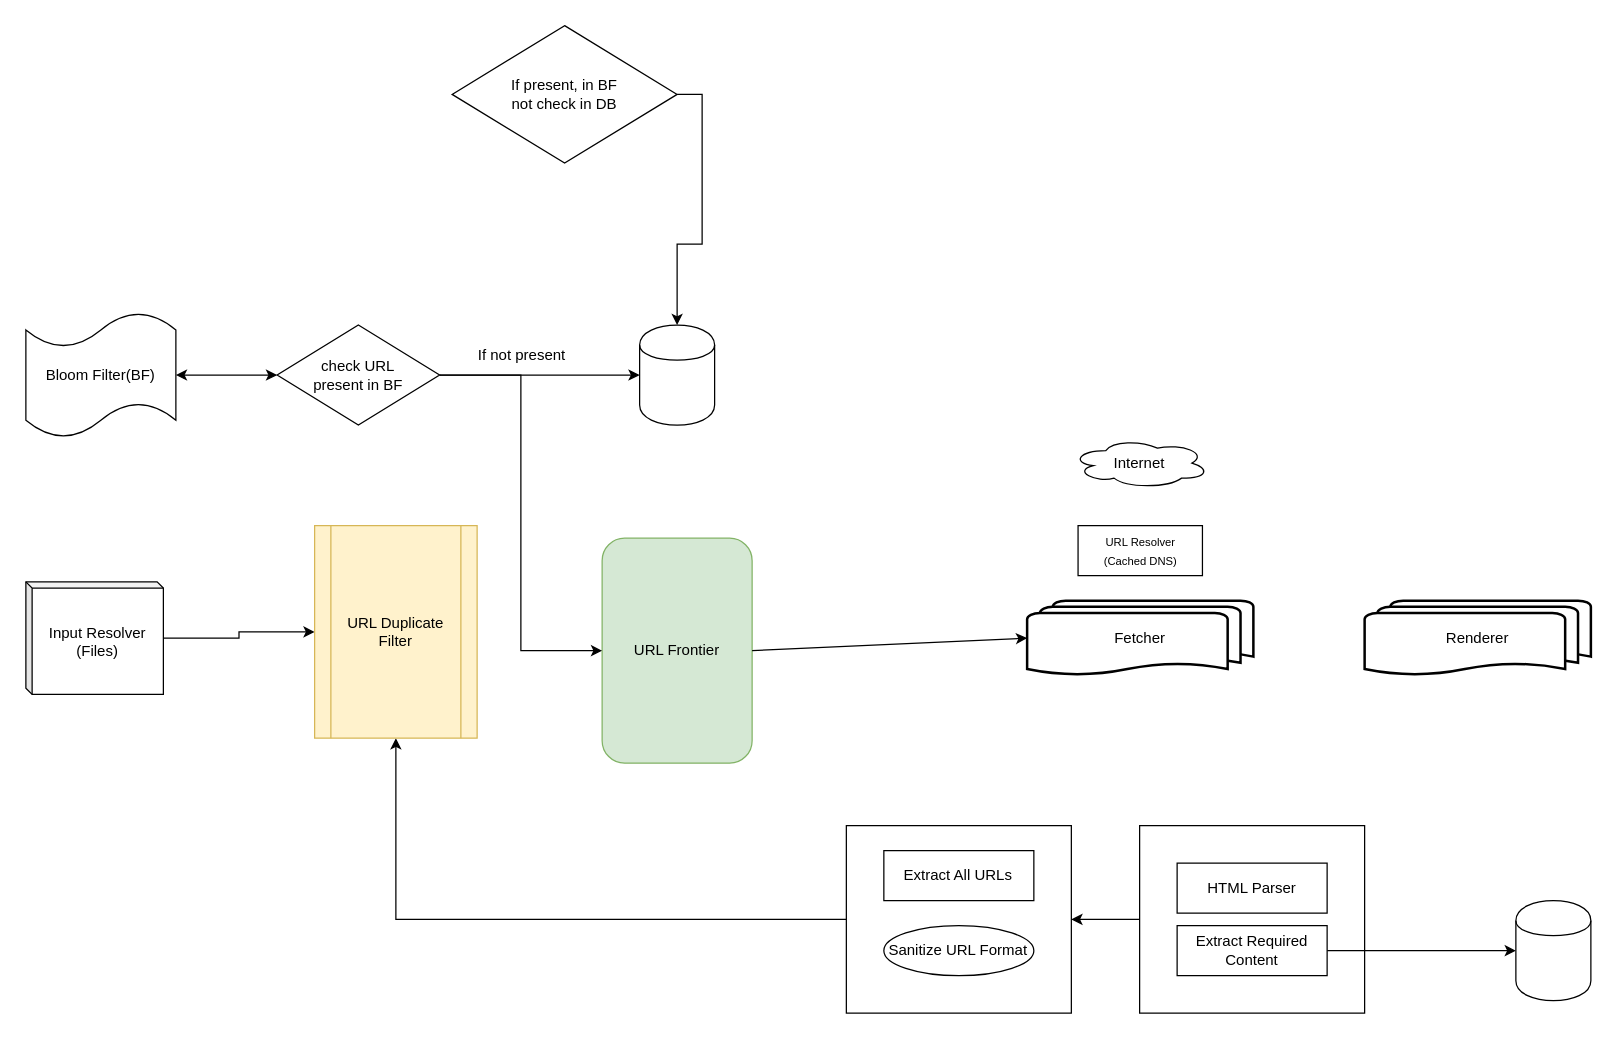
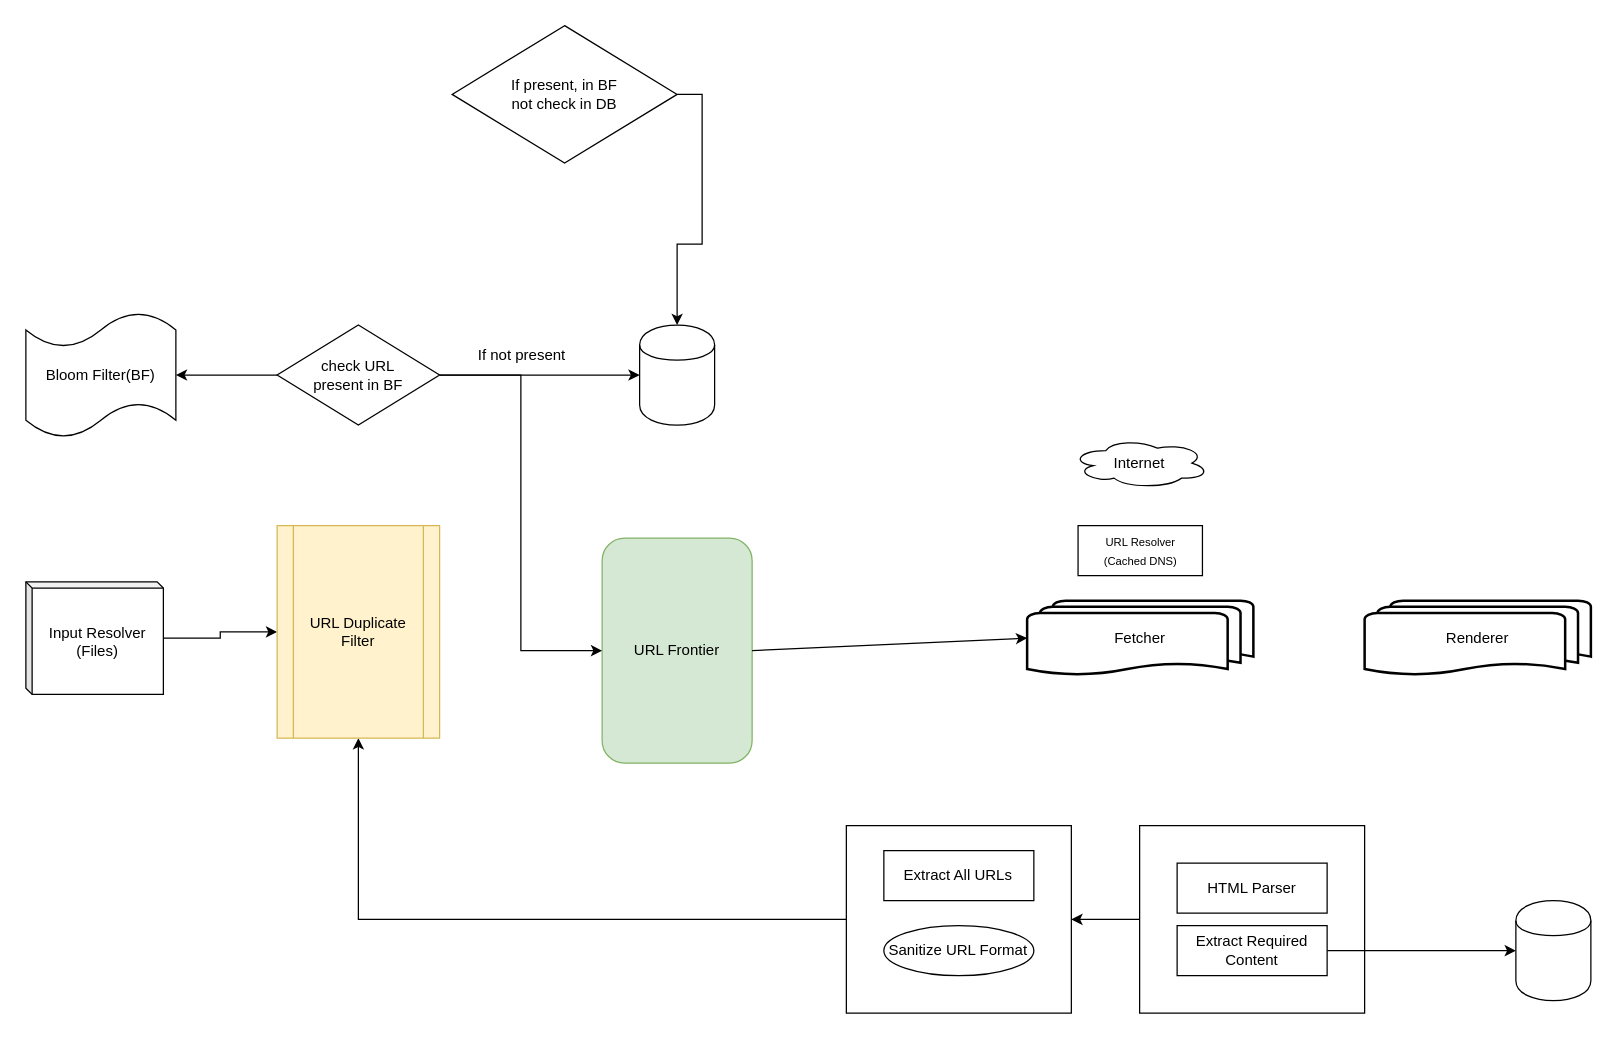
edge "Bloom Filter(BF)" -- "check URL present in BF": arrowhead classic -> none
node "URL Duplicate Filter": moved (396, 632) -> (358, 632)
